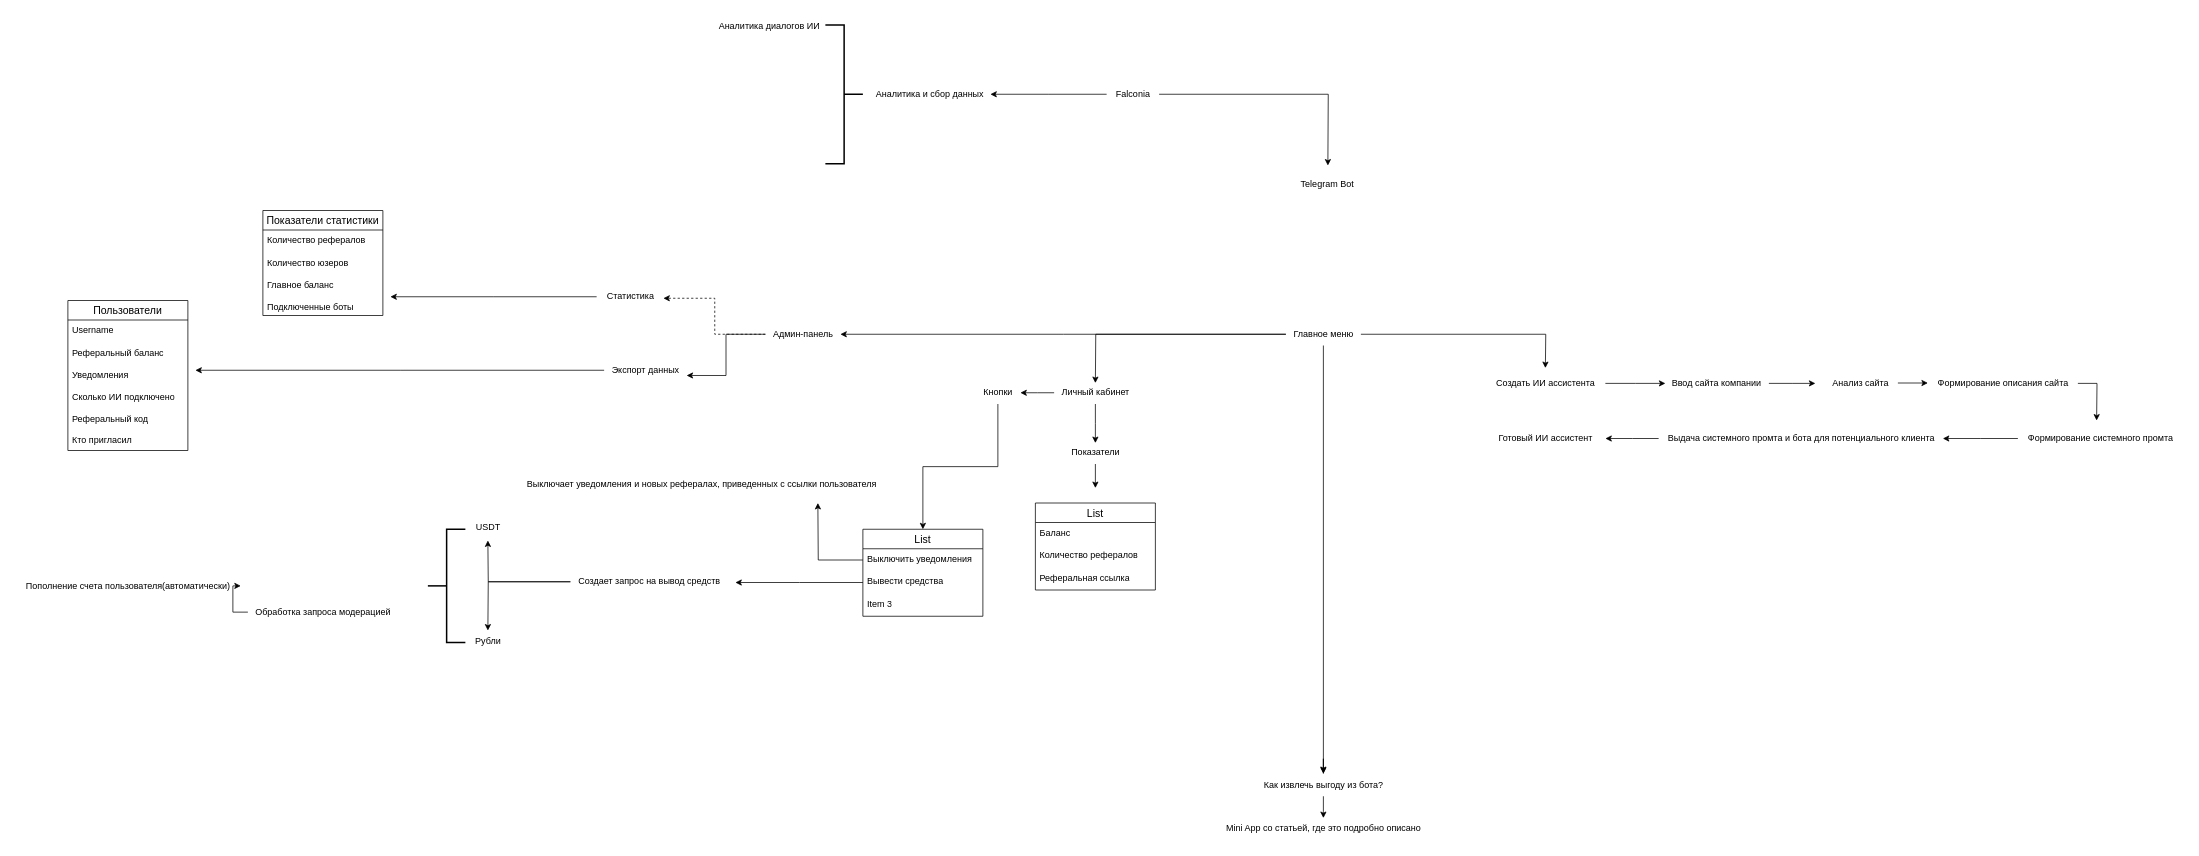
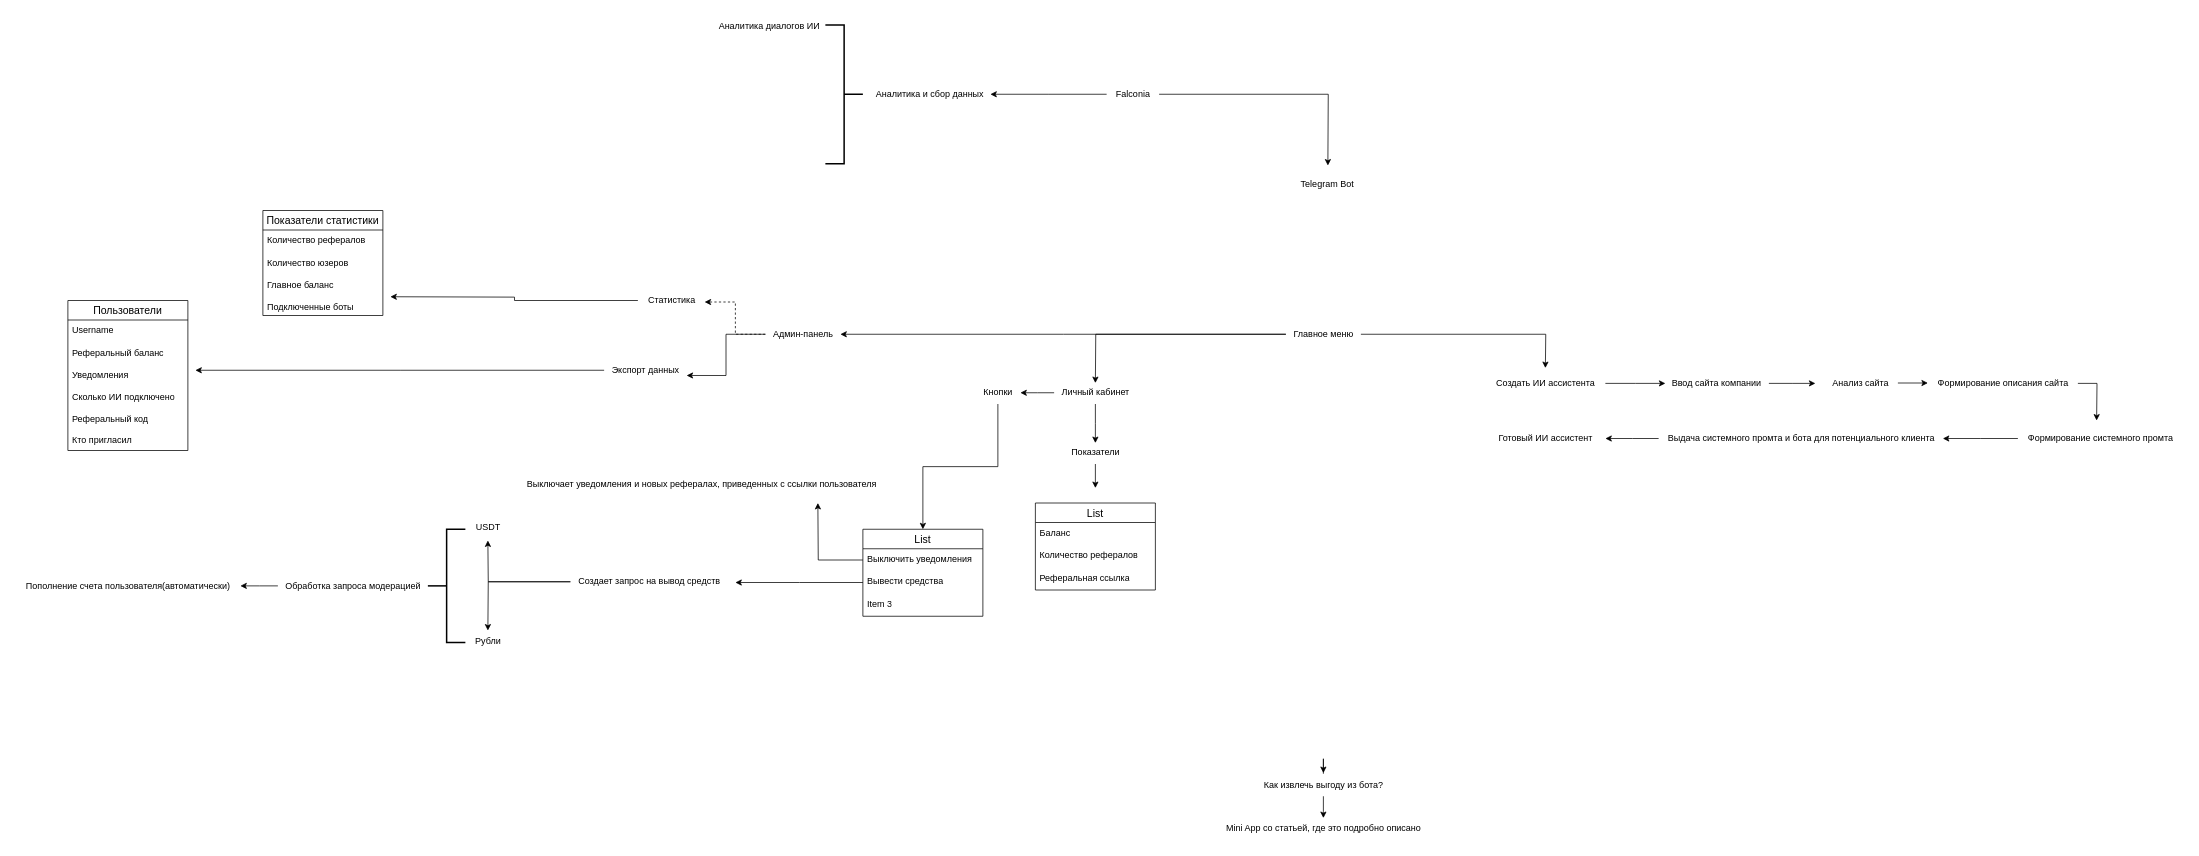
node "Статистика": moved (630, 297) -> (672, 300)
edge "Главное меню" -> "Как извлечь выгоду из бота?": removed
node "Обработка запроса модерацией": moved (323, 612) -> (353, 586)
